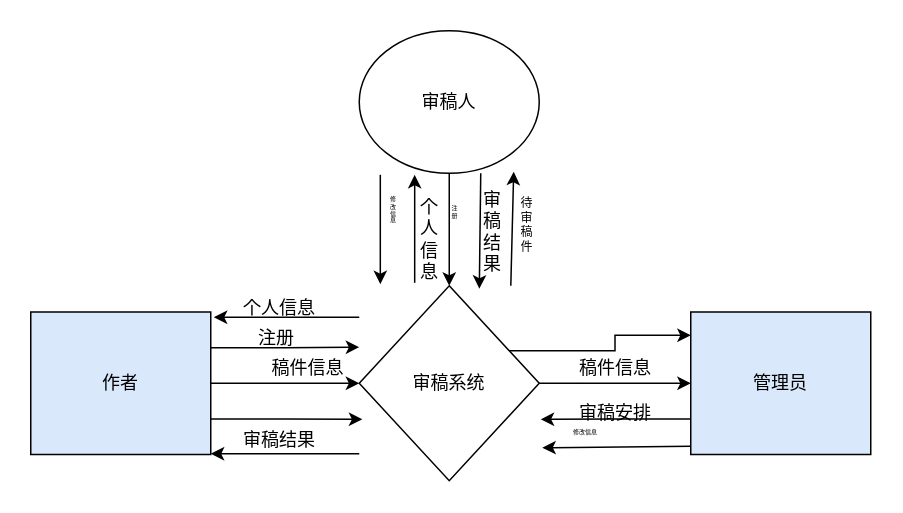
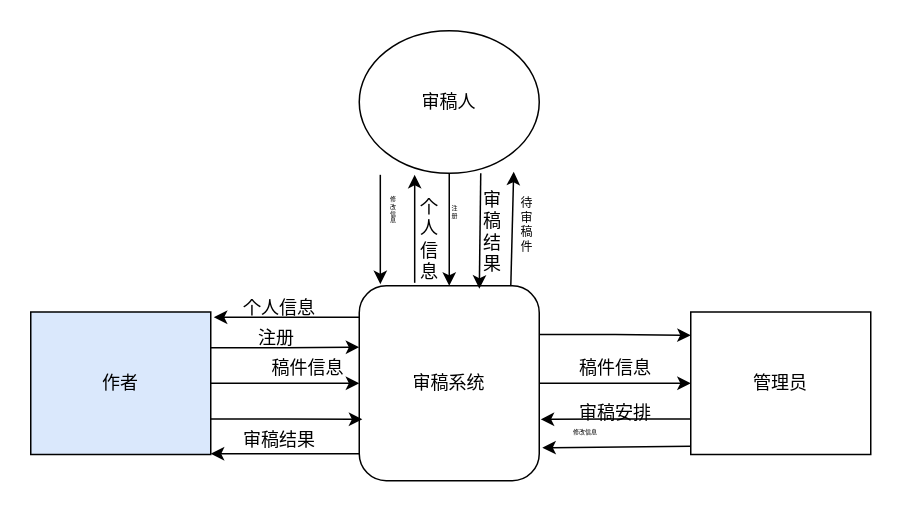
node "审稿系统": shape diamond -> rounded rectangle
node "管理员": fillcolor #dae8fc -> #ffffff
